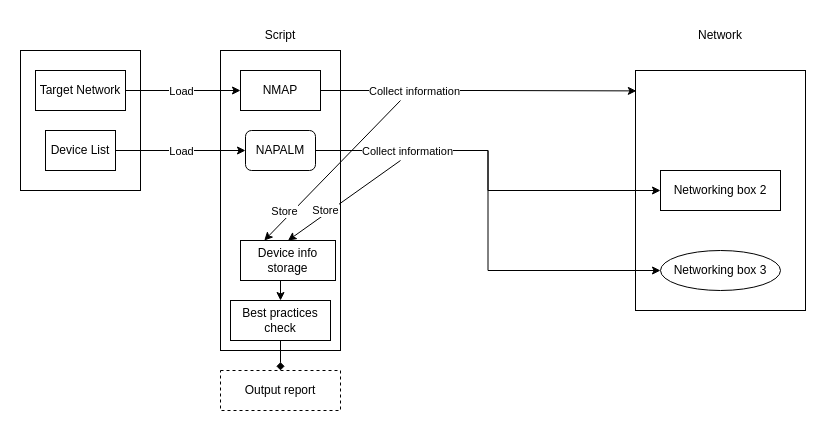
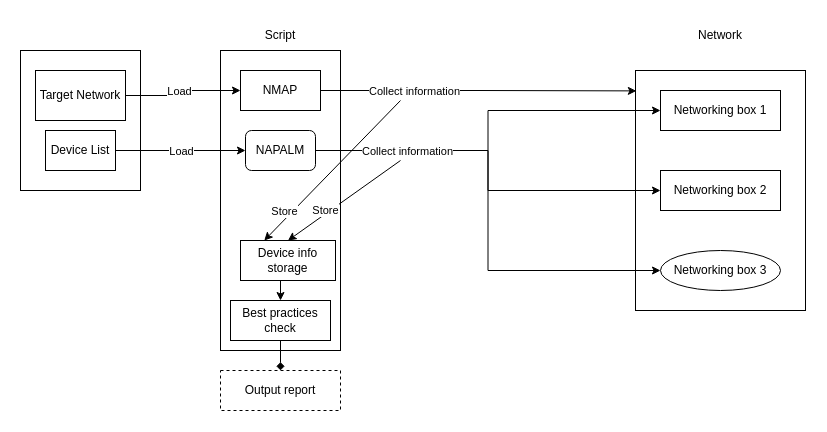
node "Target Network": size 90x40 -> 90x50
edge "NAPALM" -> "Networking box 1": added
node "Networking box 1": added
